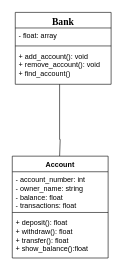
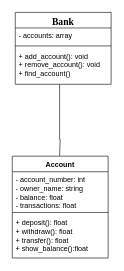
node "- float: array": label "- float: array" -> "- accounts: array"
